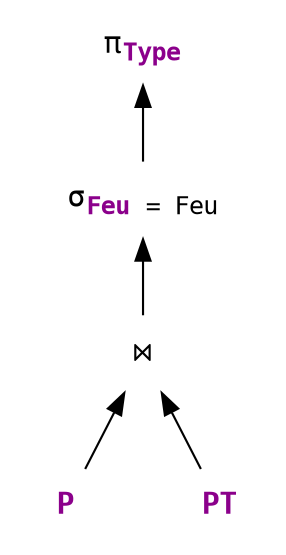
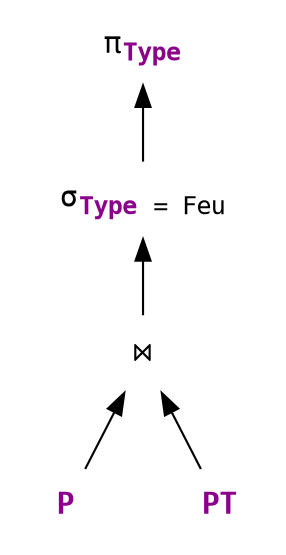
node "σ": text "Feu" -> "Type"
